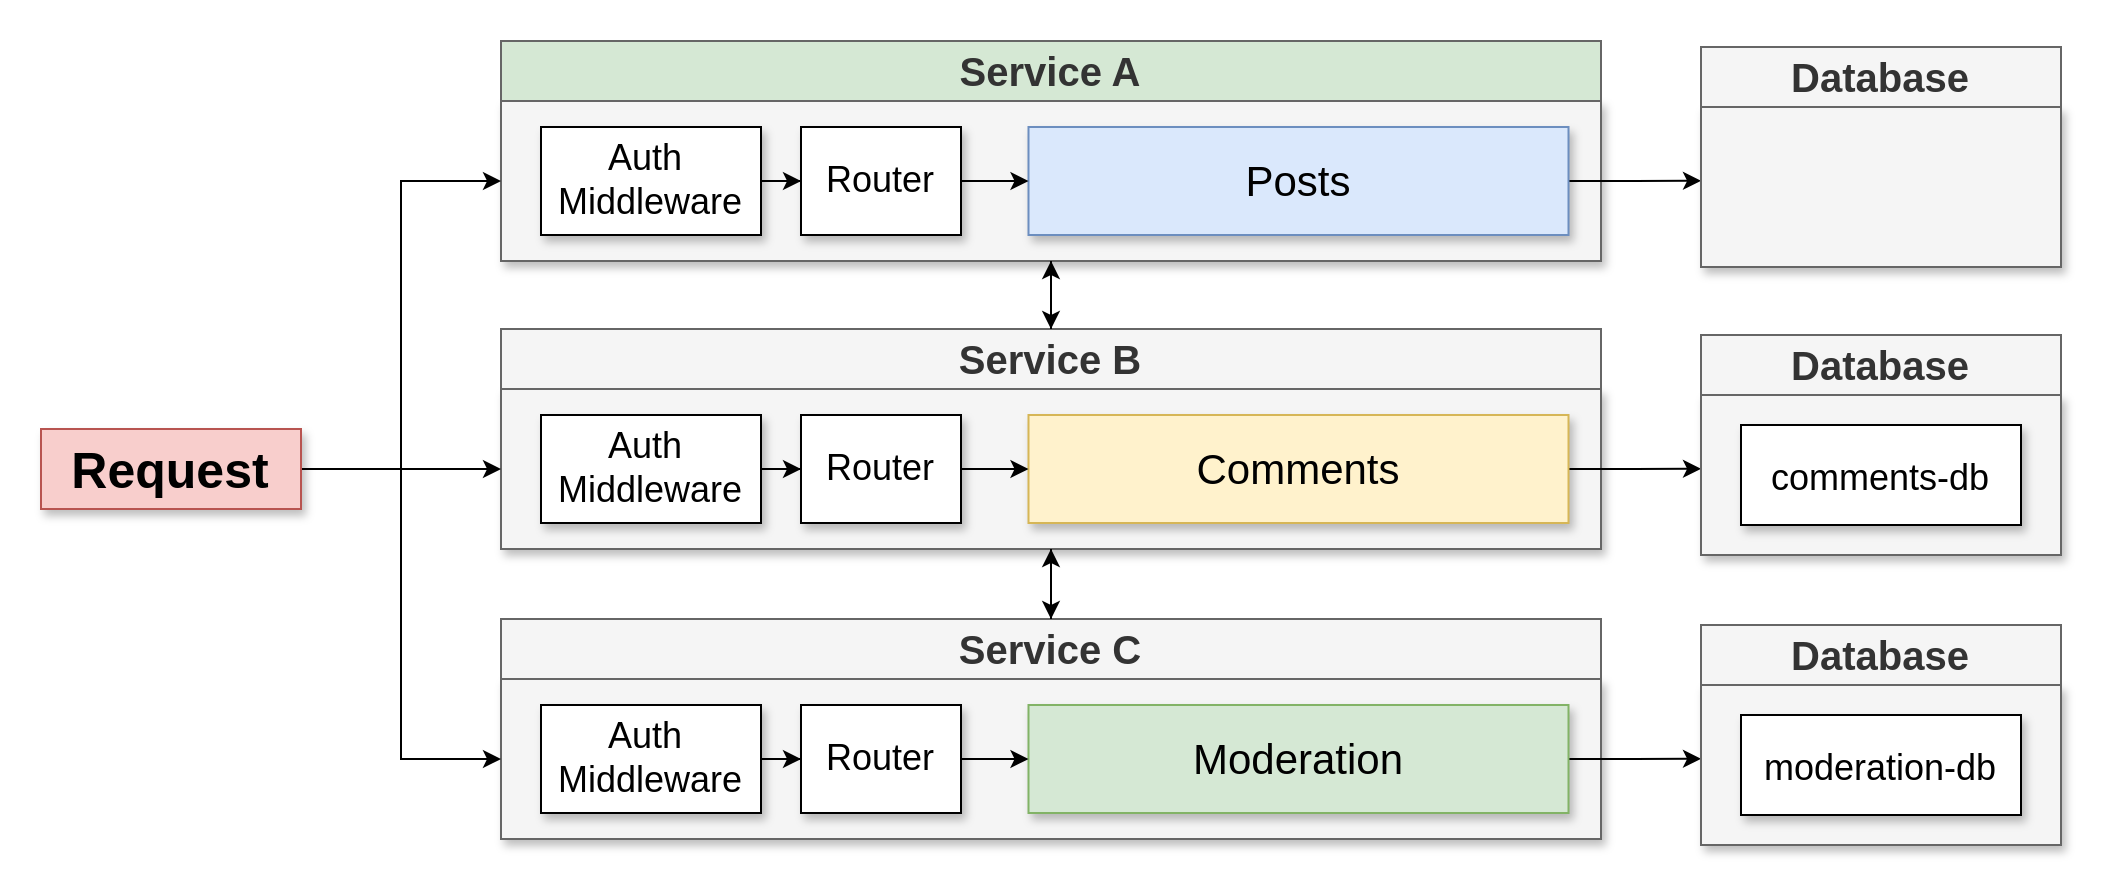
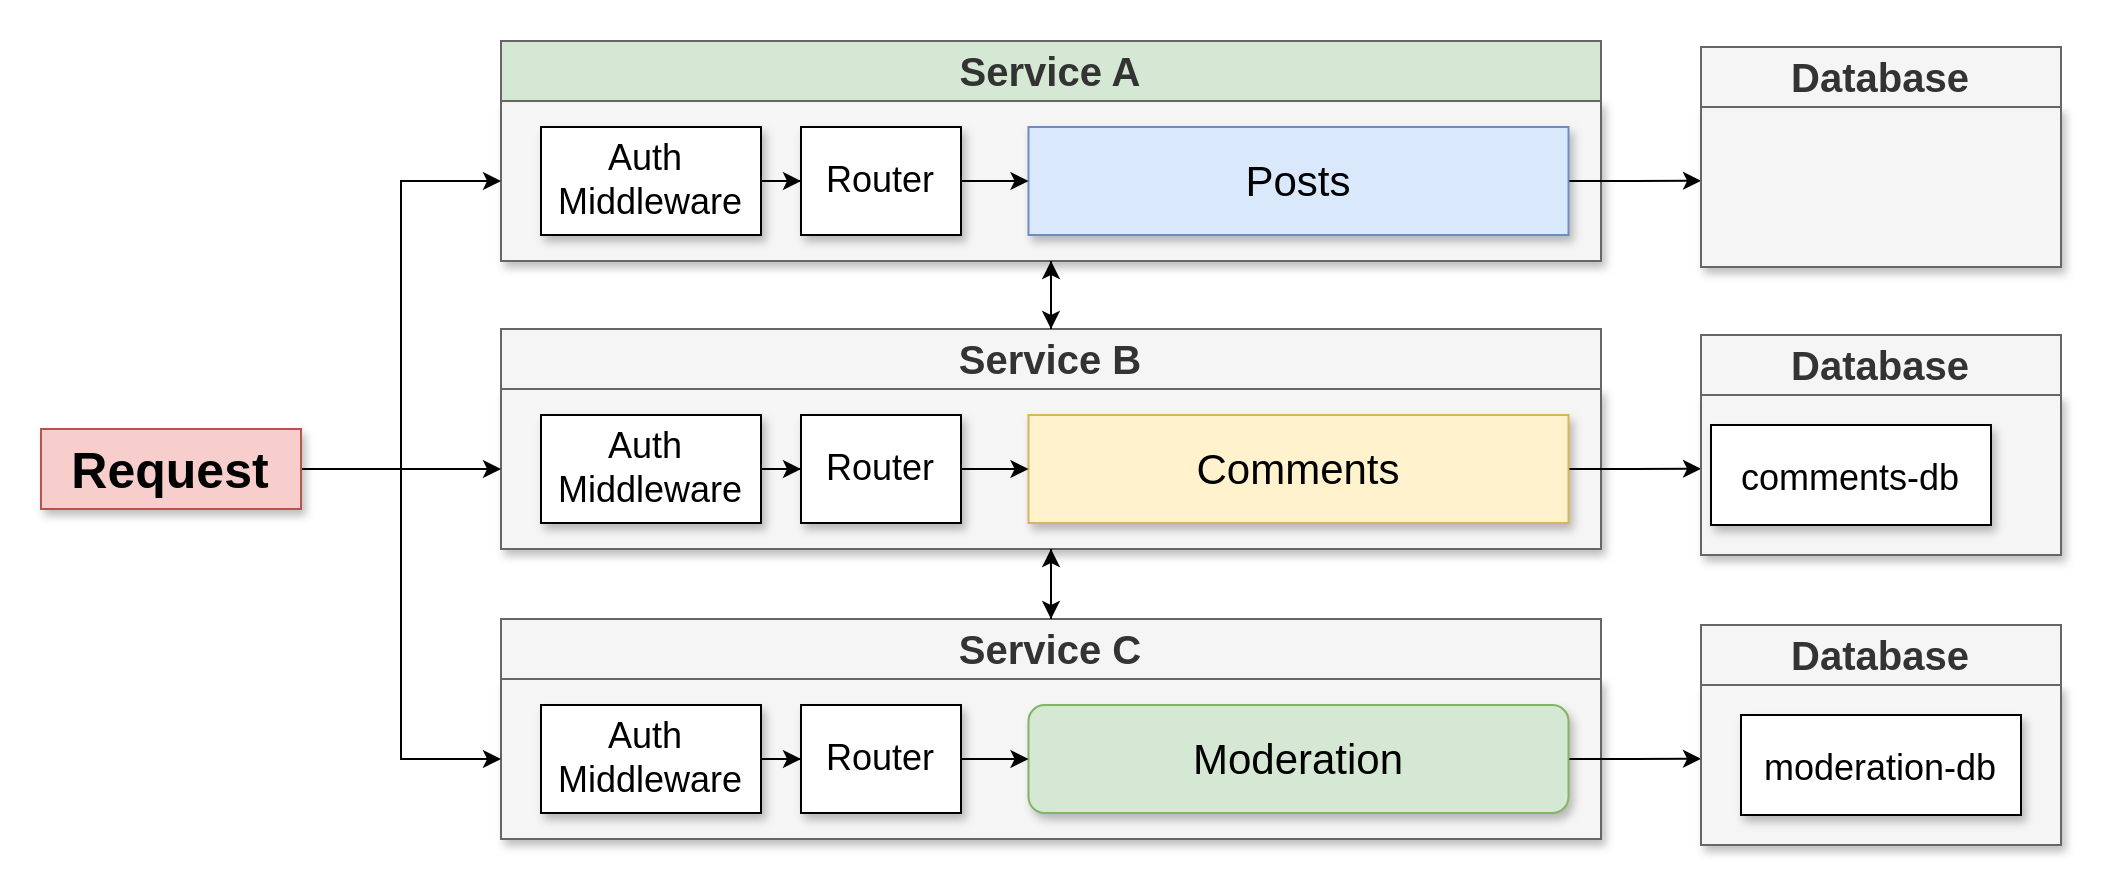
node "comments-db": moved (1881, 475) -> (1851, 475)
node "Moderation": shape rectangle -> rounded rectangle
